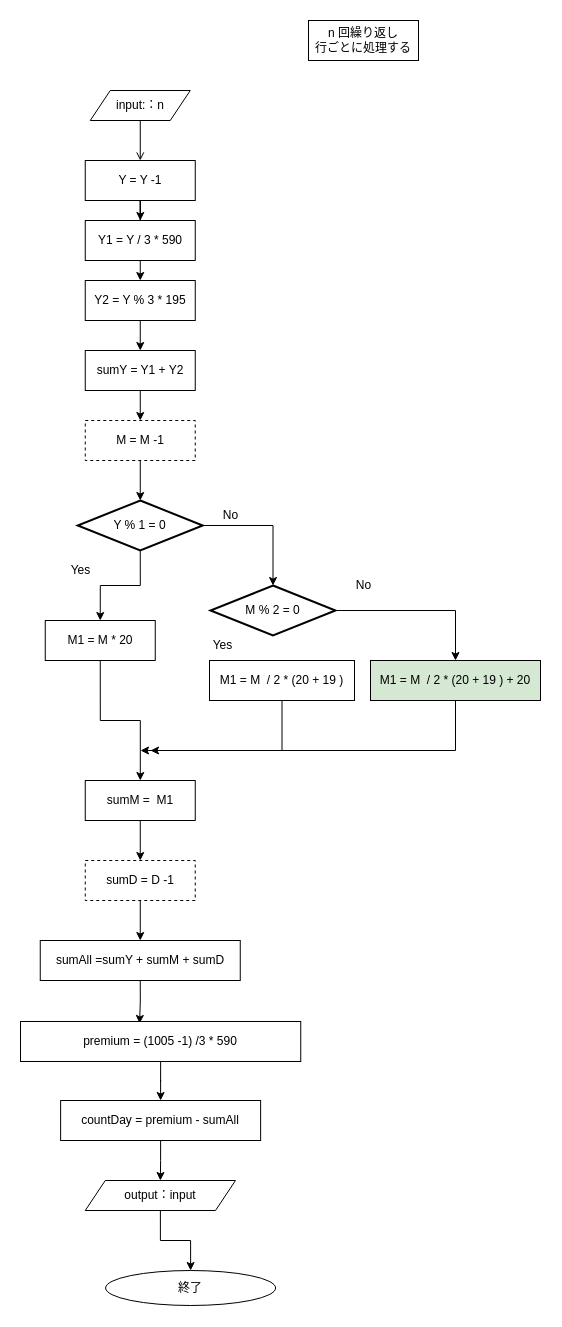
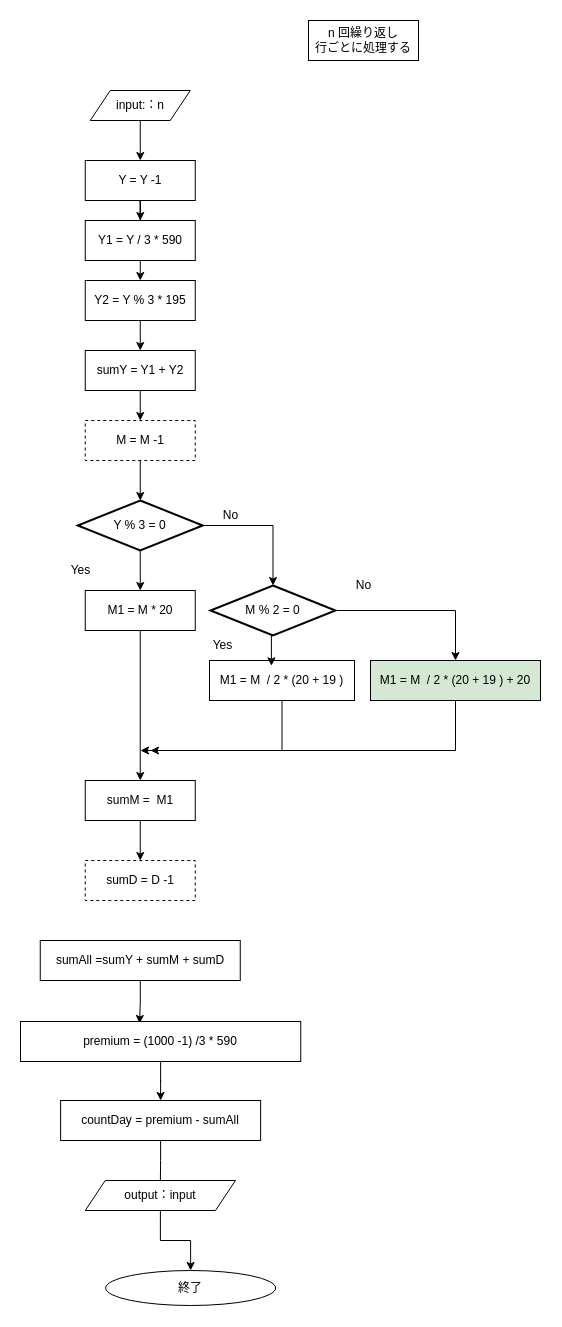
edge "input:：n" -> "Y = Y -1": arrowhead open -> classic
node "Y % 1 = 0": label "Y % 1 = 0" -> "Y % 3 = 0"
node "M1 = M * 20": moved (100, 641) -> (140, 611)
edge "M % 2 = 0" -> "M1 = M / 2 * (20 + 19 )": added
edge "sumD = D -1" -> "sumAll =sumY + sumM + sumD": removed
node "premium = (1005 -1) /3 * 590": label "premium = (1005 -1) /3 * 590" -> "premium = (1000 -1) /3 * 590"
edge "countDay = premium - sumAll" -> "output：input": arrowhead classic -> none
